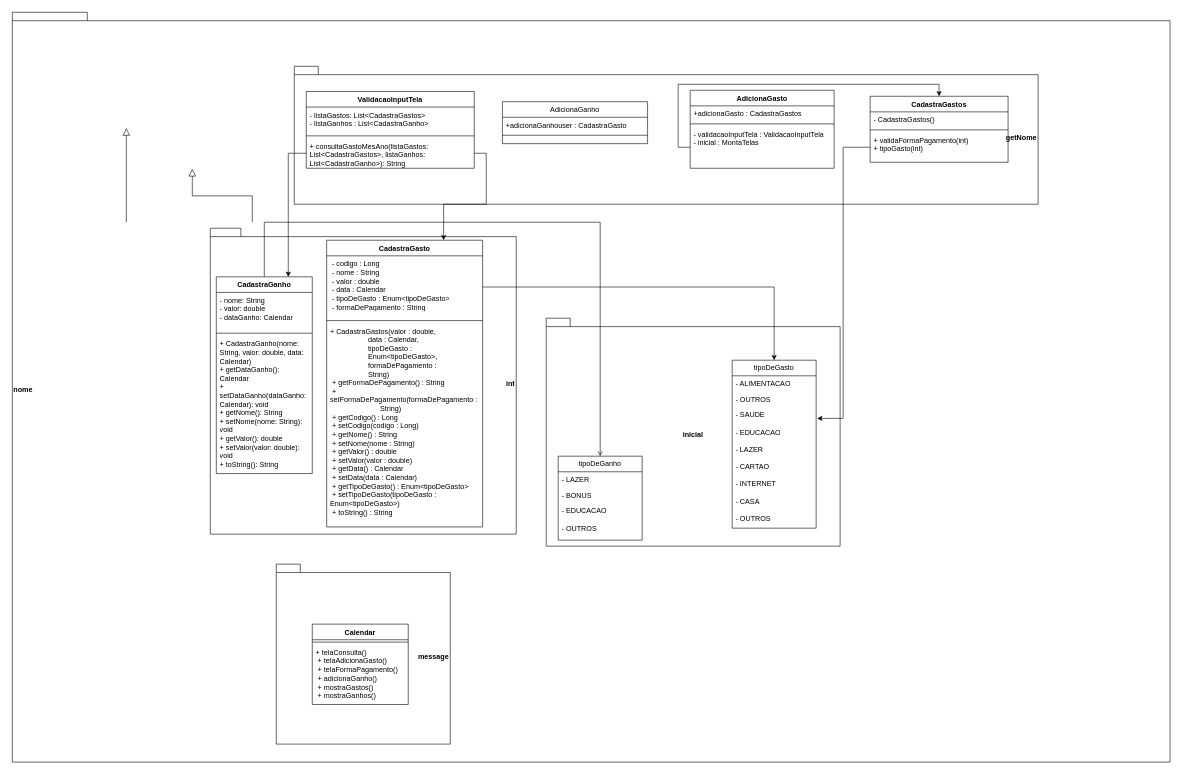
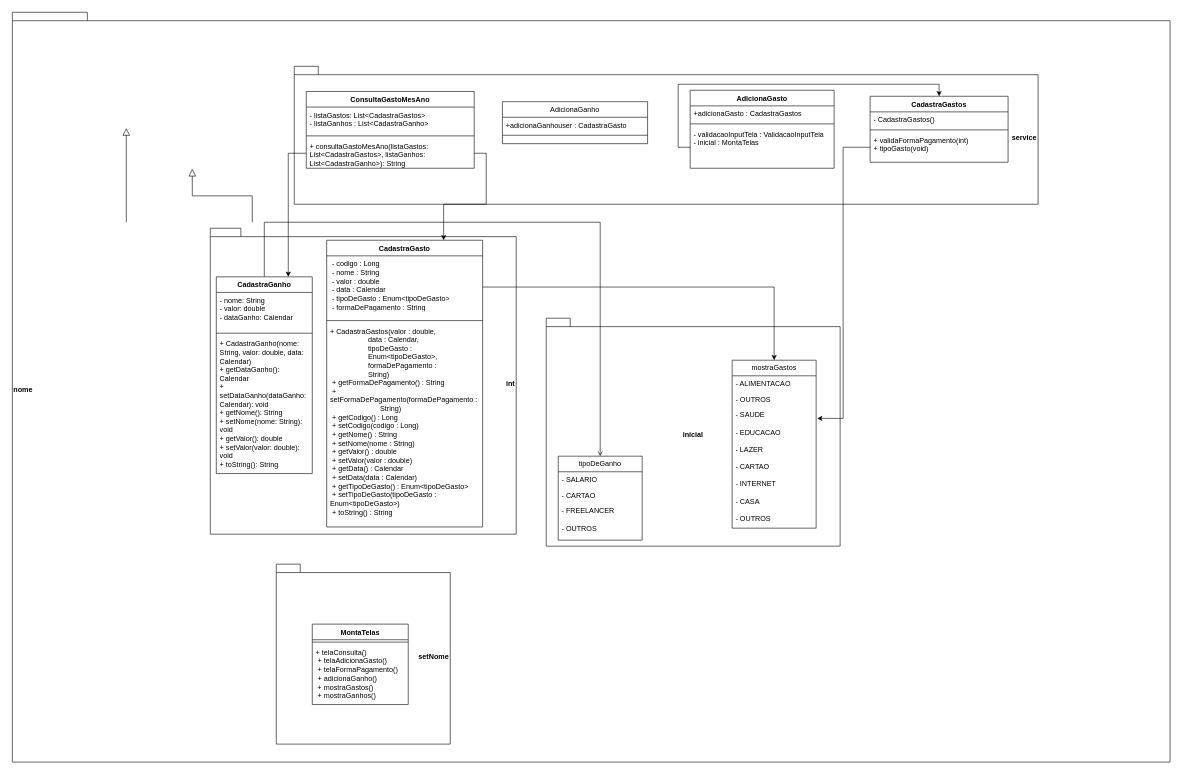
node "ValidacaoInputTela": label "ValidacaoInputTela" -> "ConsultaGastoMesAno"
node "getNome": label "getNome" -> "service"
node "+ validaFormaPagamento(int) + tipoGasto(int)": label "+ validaFormaPagamento(int) + tipoGasto(int)" -> "+ validaFormaPagamento(int) + tipoGasto(void)"
node "tipoDeGasto": label "tipoDeGasto" -> "mostraGastos"
node "- LAZER": label "- LAZER" -> "- SALARIO"
node "- BONUS": label "- BONUS" -> "- CARTAO"
node "- EDUCACAO - OUTROS": label "- EDUCACAO - OUTROS" -> "- FREELANCER - OUTROS"
node "Calendar": label "Calendar" -> "MontaTelas"
node "message": label "message" -> "setNome"
